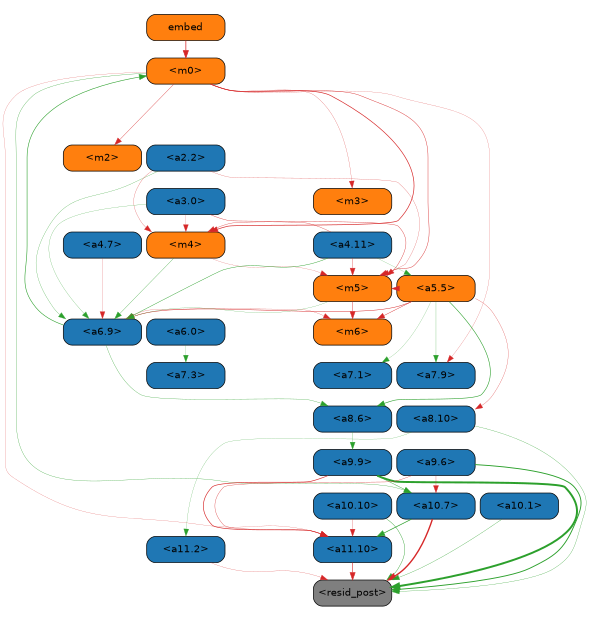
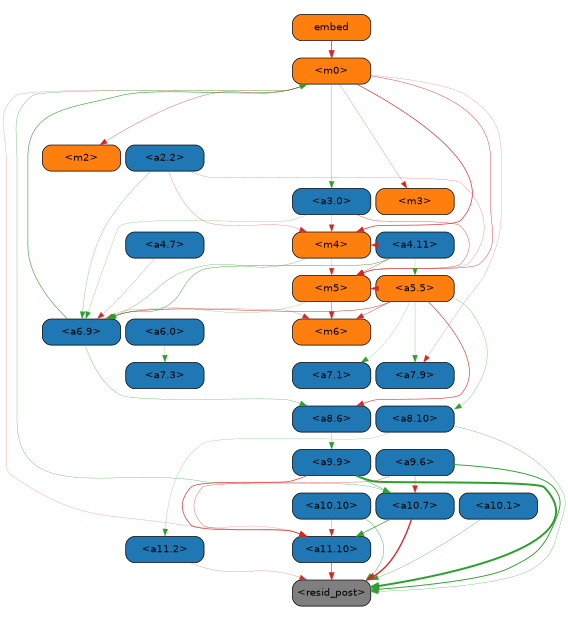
edge "<m0>" -> "<a3.0>": added
edge "<a5.5>" -> "<a8.10>": color #d62728 -> #2ca02c
edge "<a5.5>" -> "<a8.6>": color #2ca02c -> #d62728
